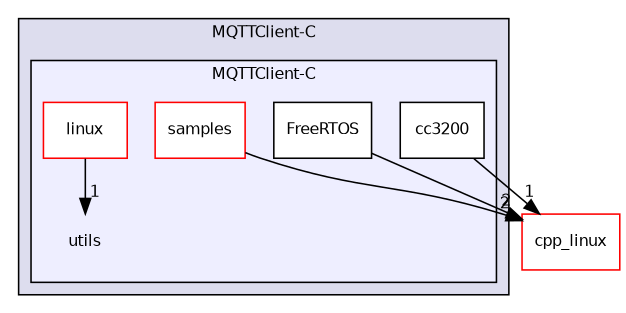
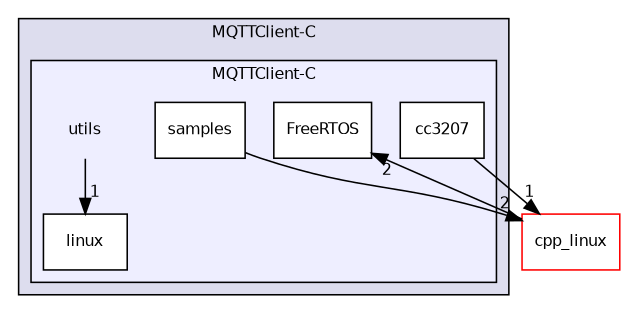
node "linux": color red -> black
node "samples": color red -> black
node "cc3200": label "cc3200" -> "cc3207"
edge "linux" -> "utils": reversed
edge "FreeRTOS" -> "cpp_linux": reversed
